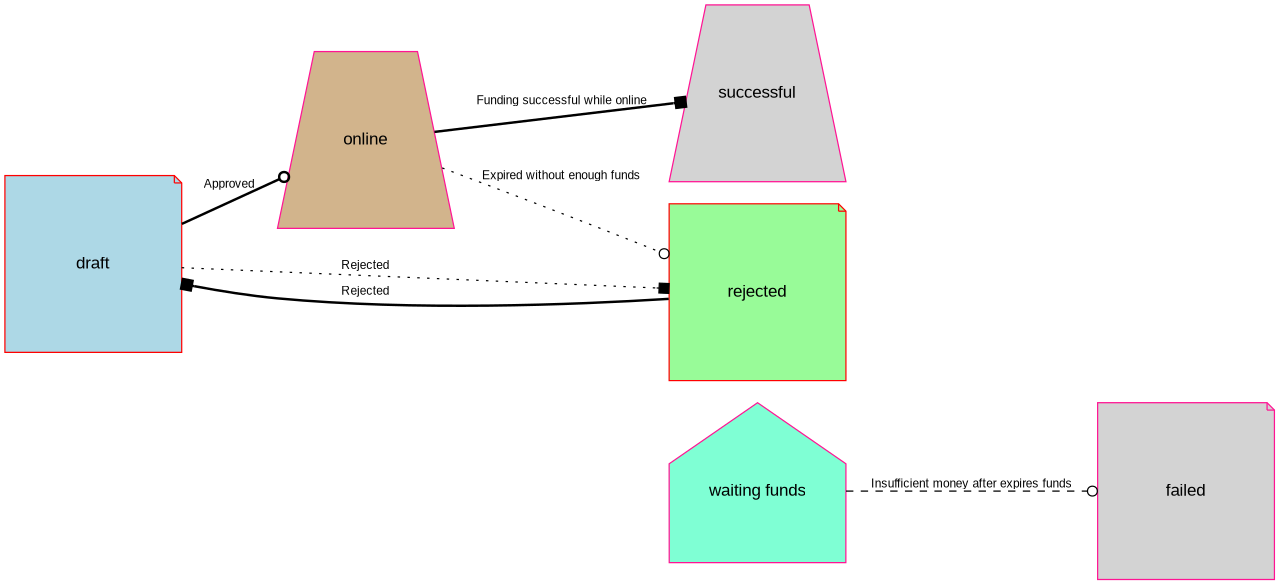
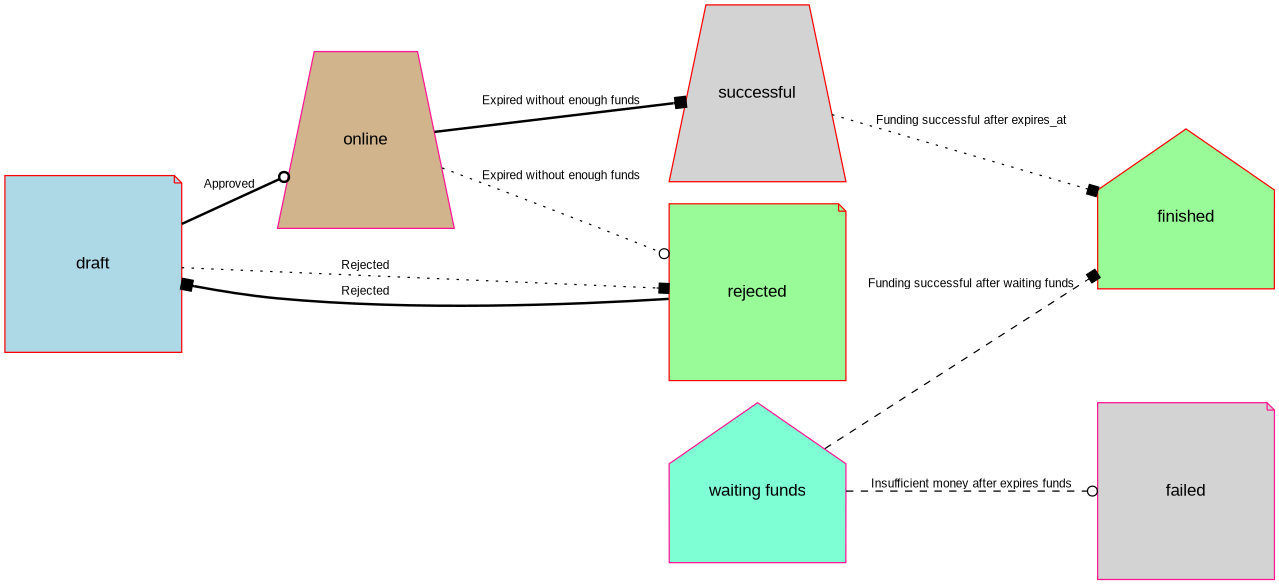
node "successful": color deeppink -> red
edge "online" -> "successful": label "Funding successful while online" -> "Expired without enough funds"
node "finished": added
